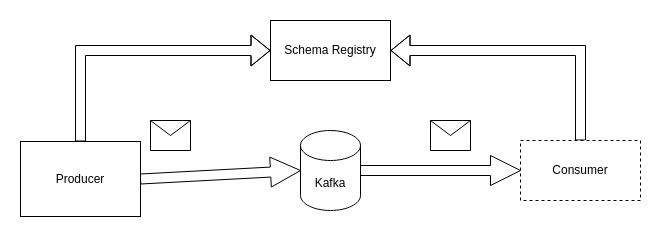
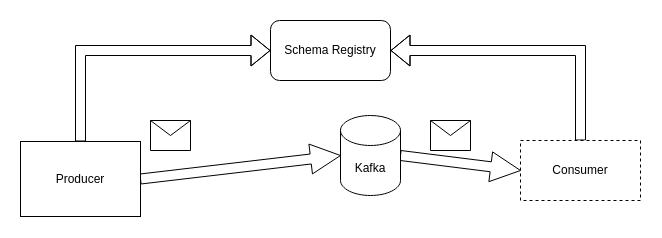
node "Schema Registry": shape rectangle -> rounded rectangle
node "Kafka": moved (331, 171) -> (371, 156)
